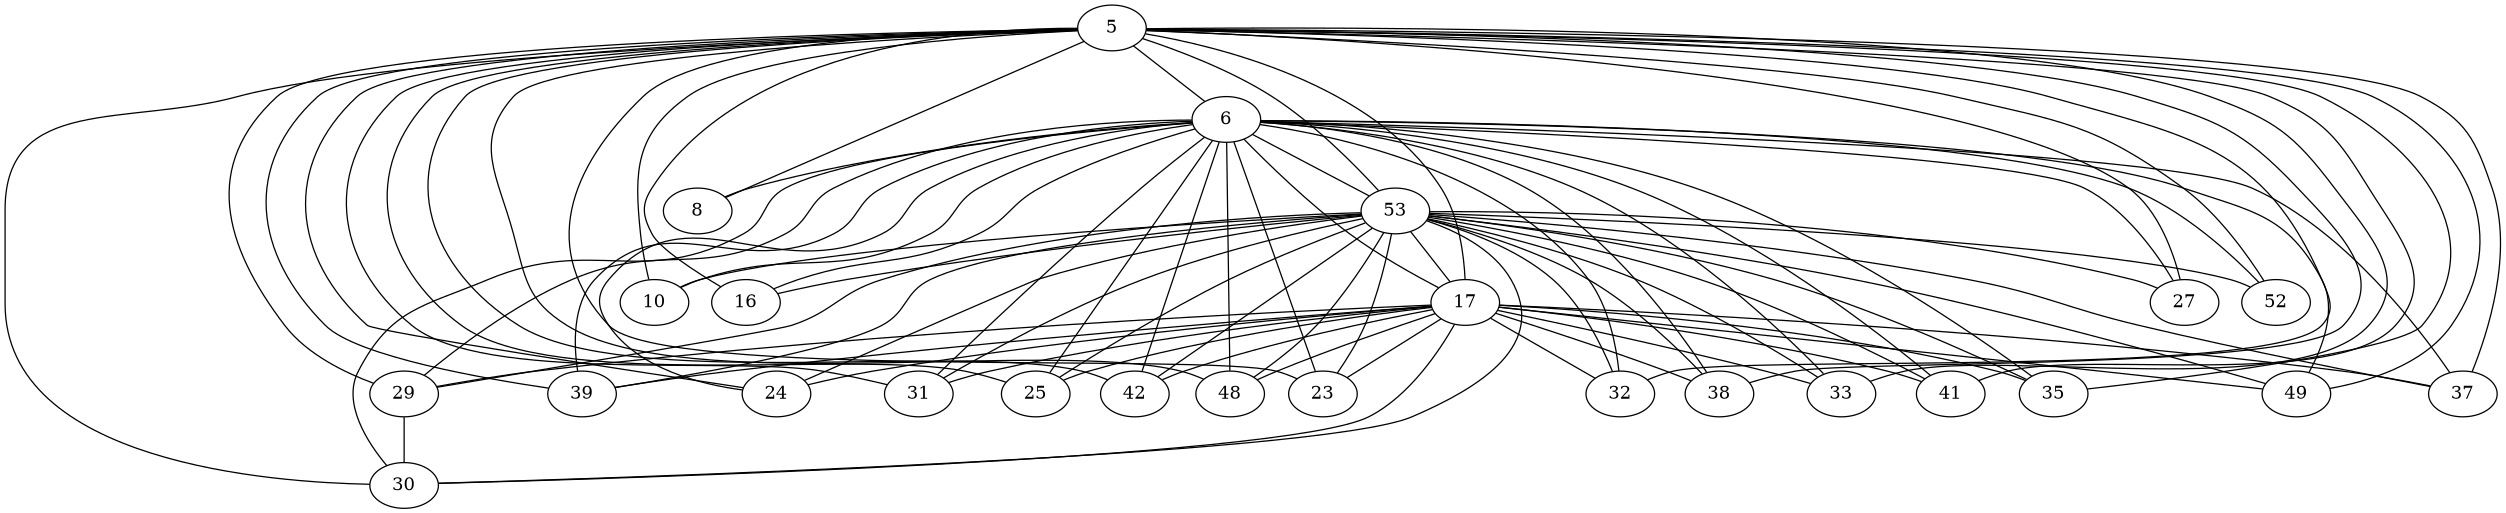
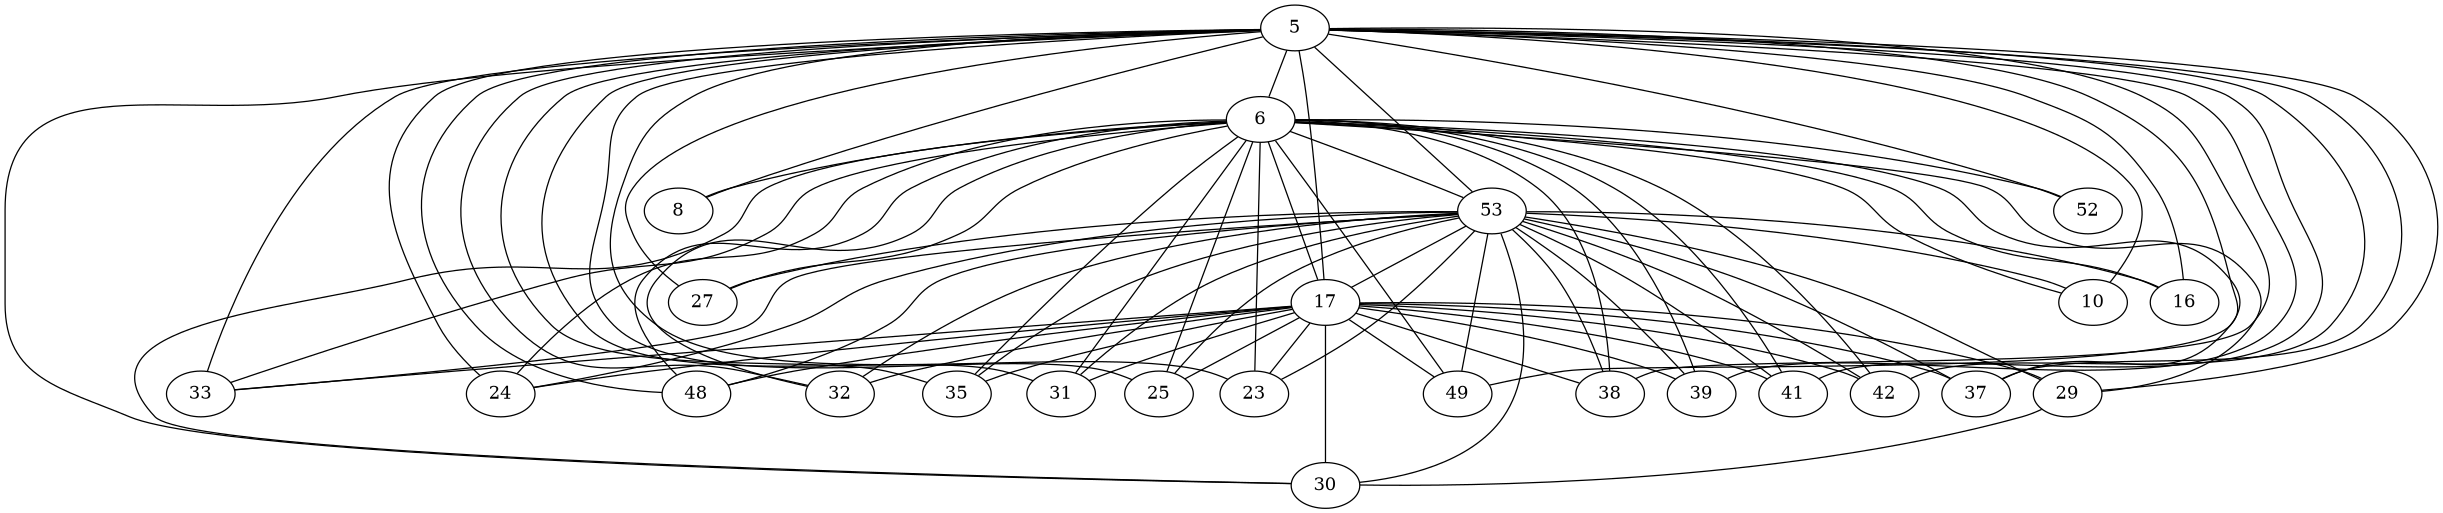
edge "53" -- "52": removed
